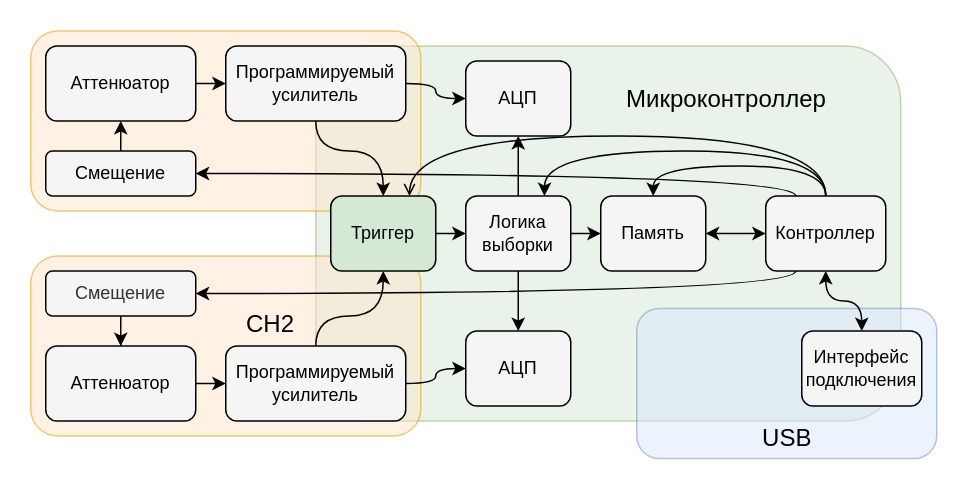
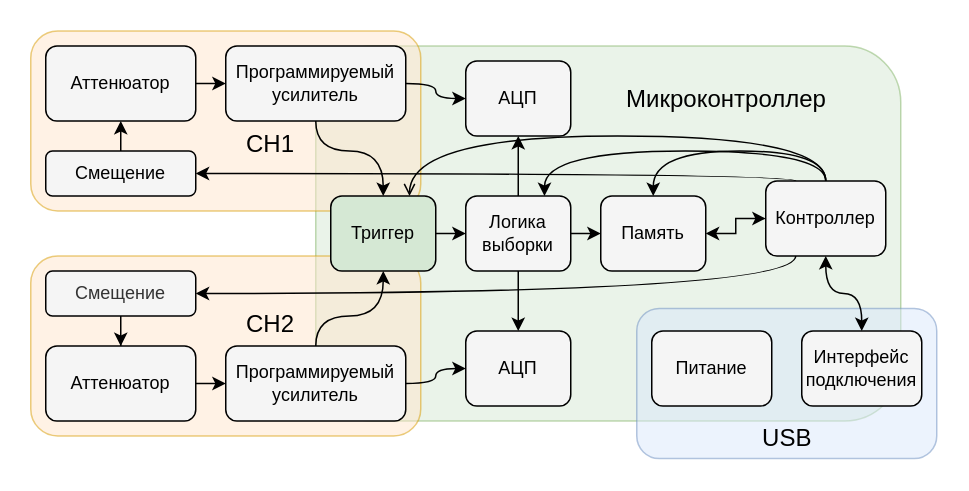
node "CH1": added
node "Контроллер": moved (826, 233) -> (826, 218)
node "Питание": added
